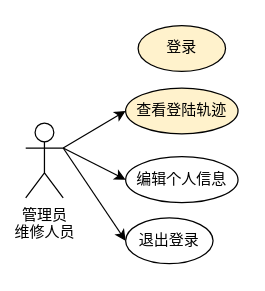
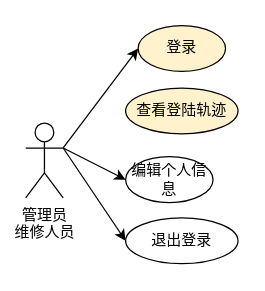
edge "管理员 维修人员" -> "登录": added
edge "管理员 维修人员" -> "查看登陆轨迹": removed
node "编辑个人信息": size 113x46 -> 88x46
node "退出登录": size 88x46 -> 113x46
